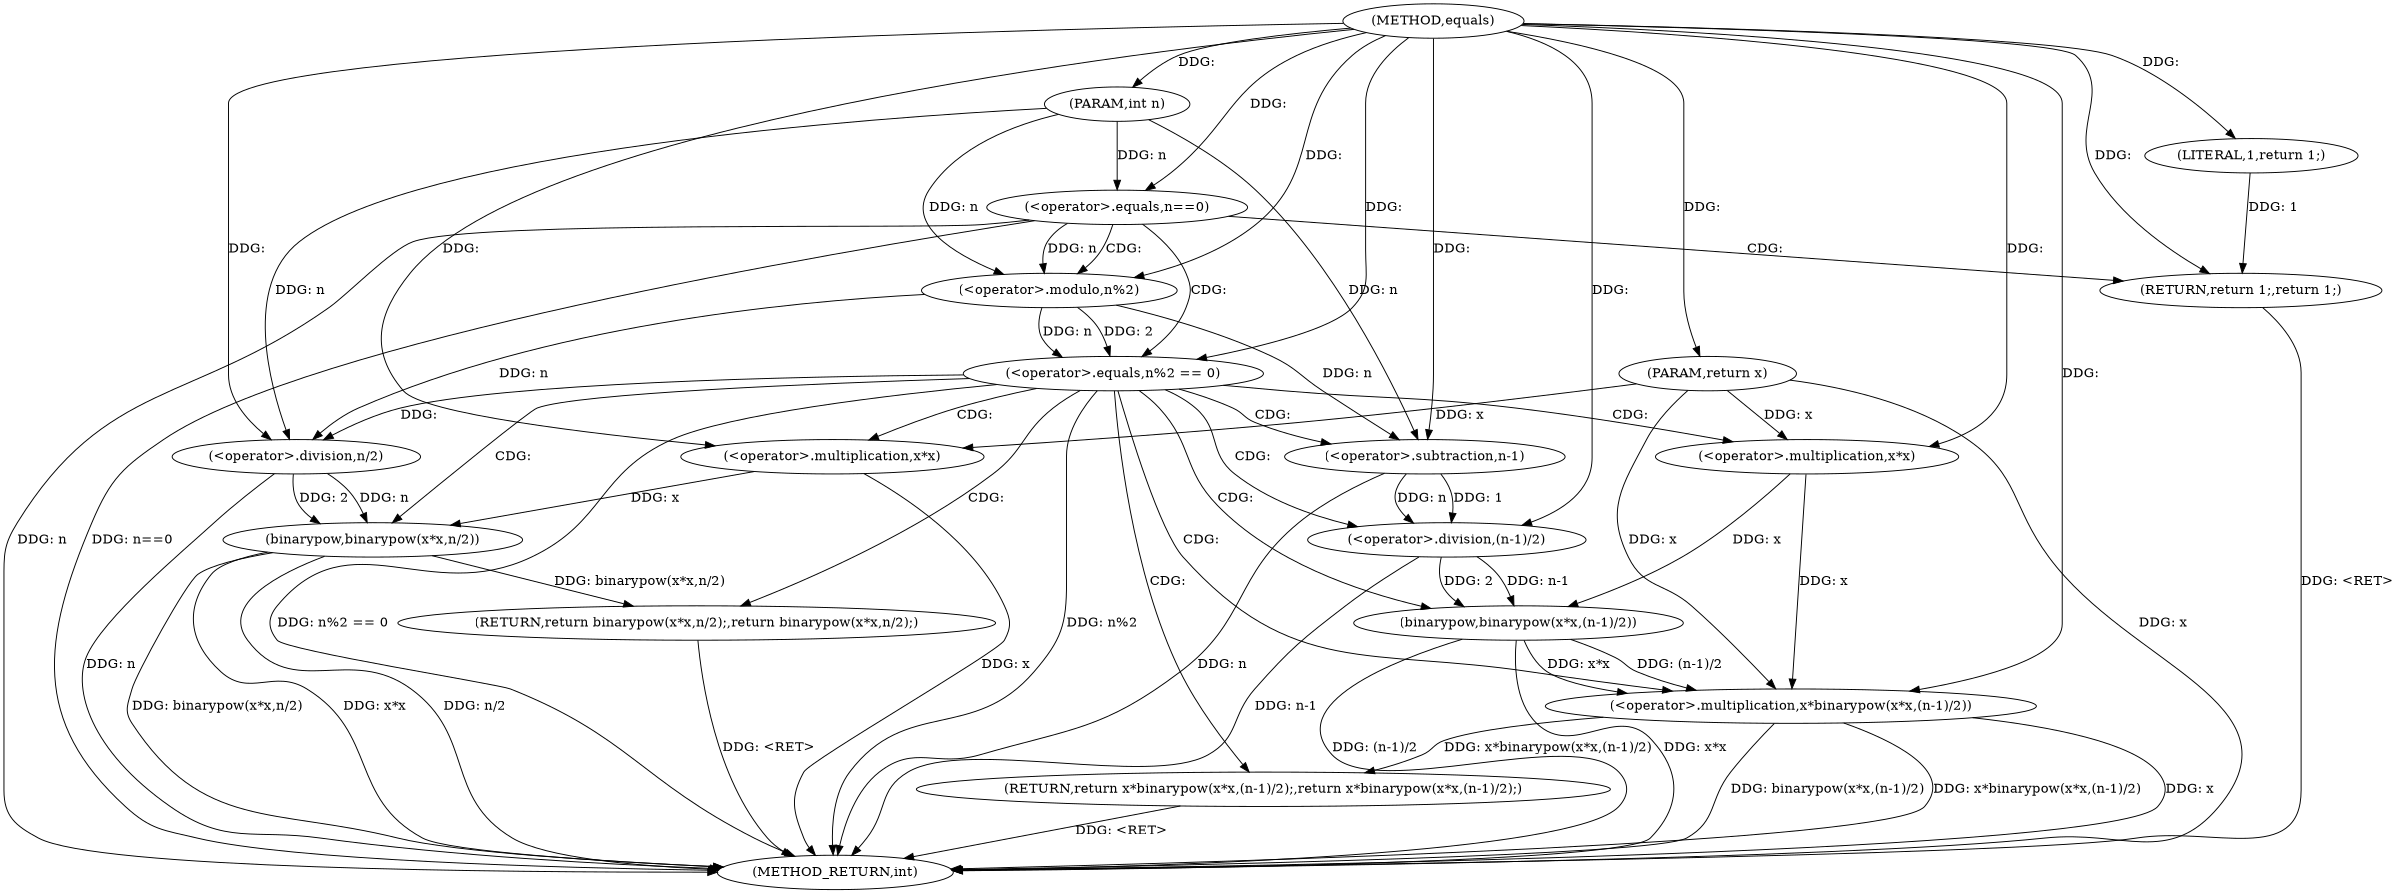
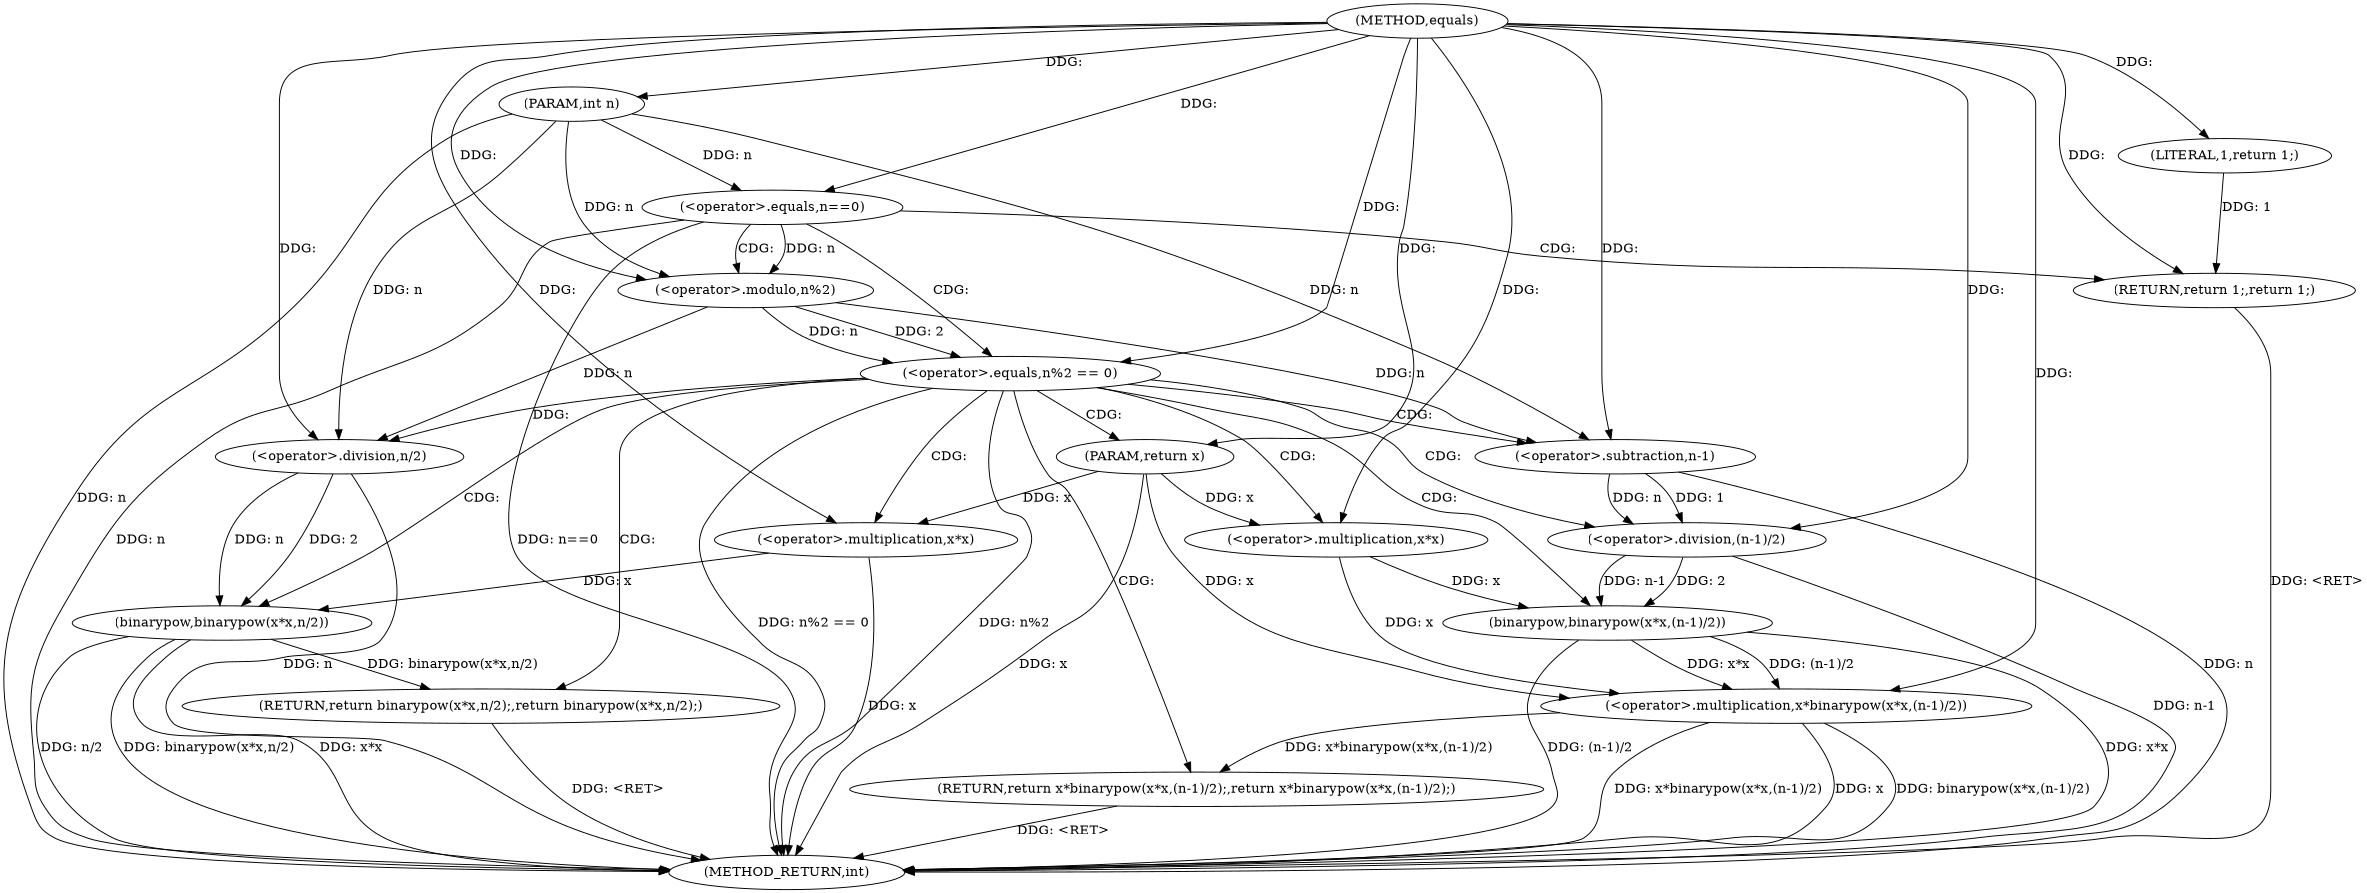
edge "(<operator>.equals,n%2 == 0)" -> "(<operator>.multiplication,x*binarypow(x*x,(n-1)/2))": now "(<operator>.equals,n%2 == 0)" -> "(PARAM,return x)"
edge "(PARAM,int n)" -> "(METHOD_RETURN,int)": added, label "DDG: n"
